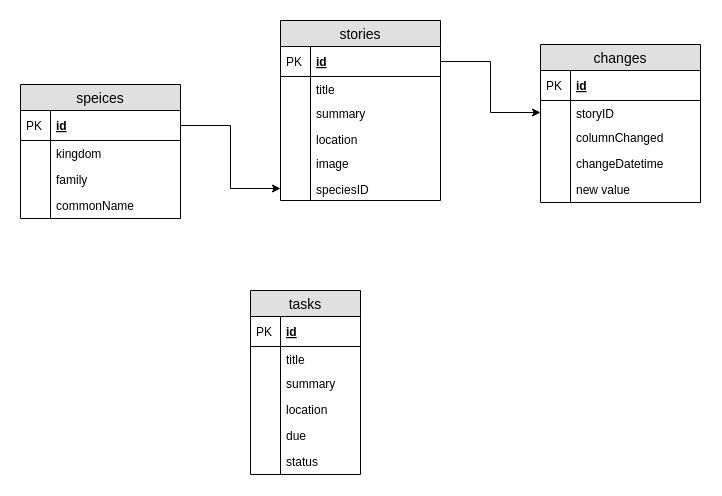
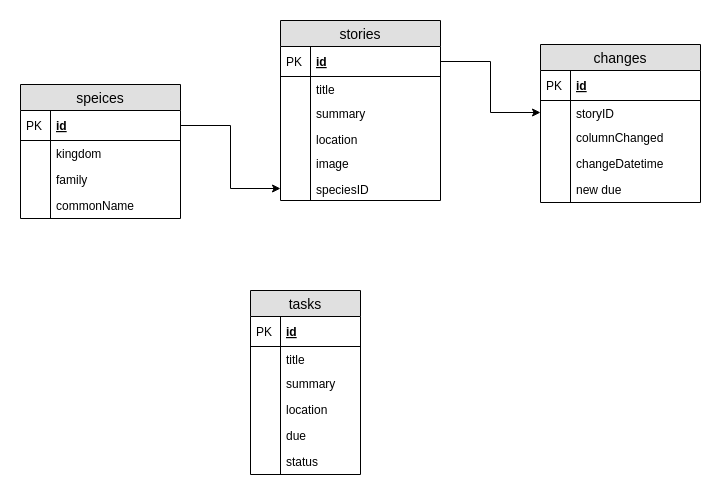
node "new value": label "new value" -> "new due"
